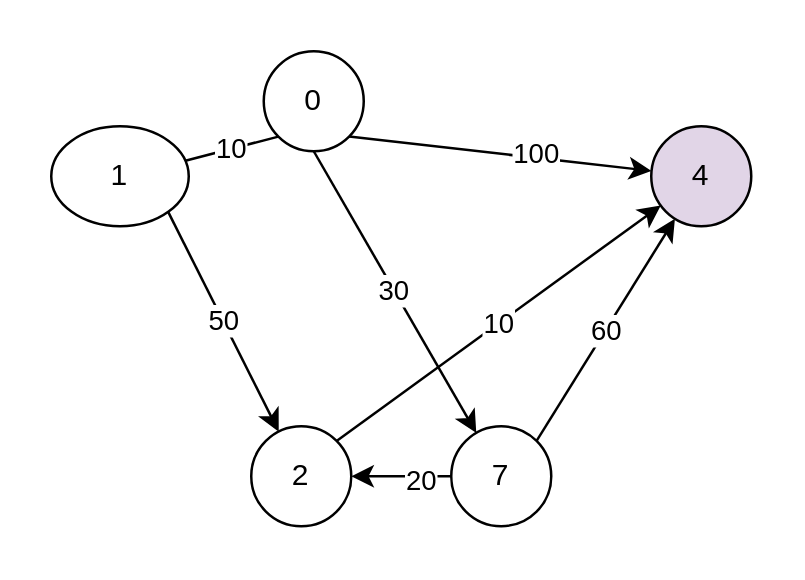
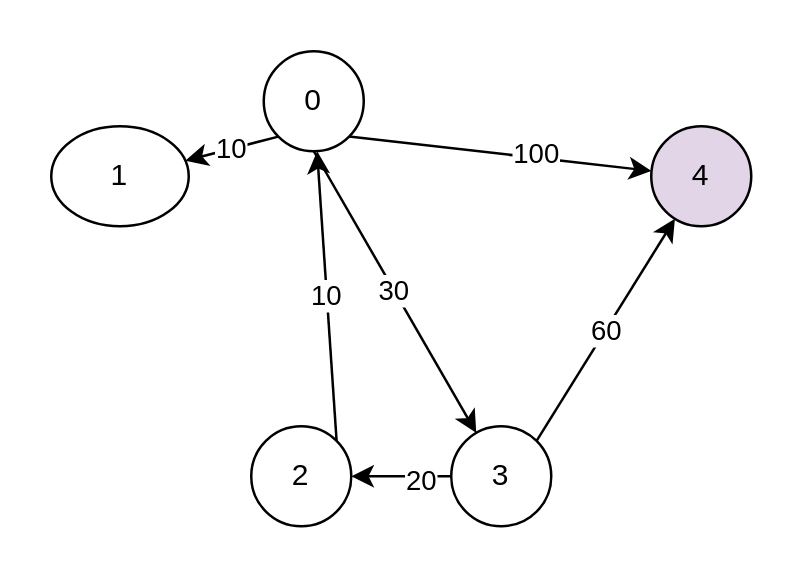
edge "0" -- "1": arrowhead none -> classic
edge "2" -> "4": now "2" -> "0"
edge "1" -> "2": removed, label "50"
node "7": label "7" -> "3"
